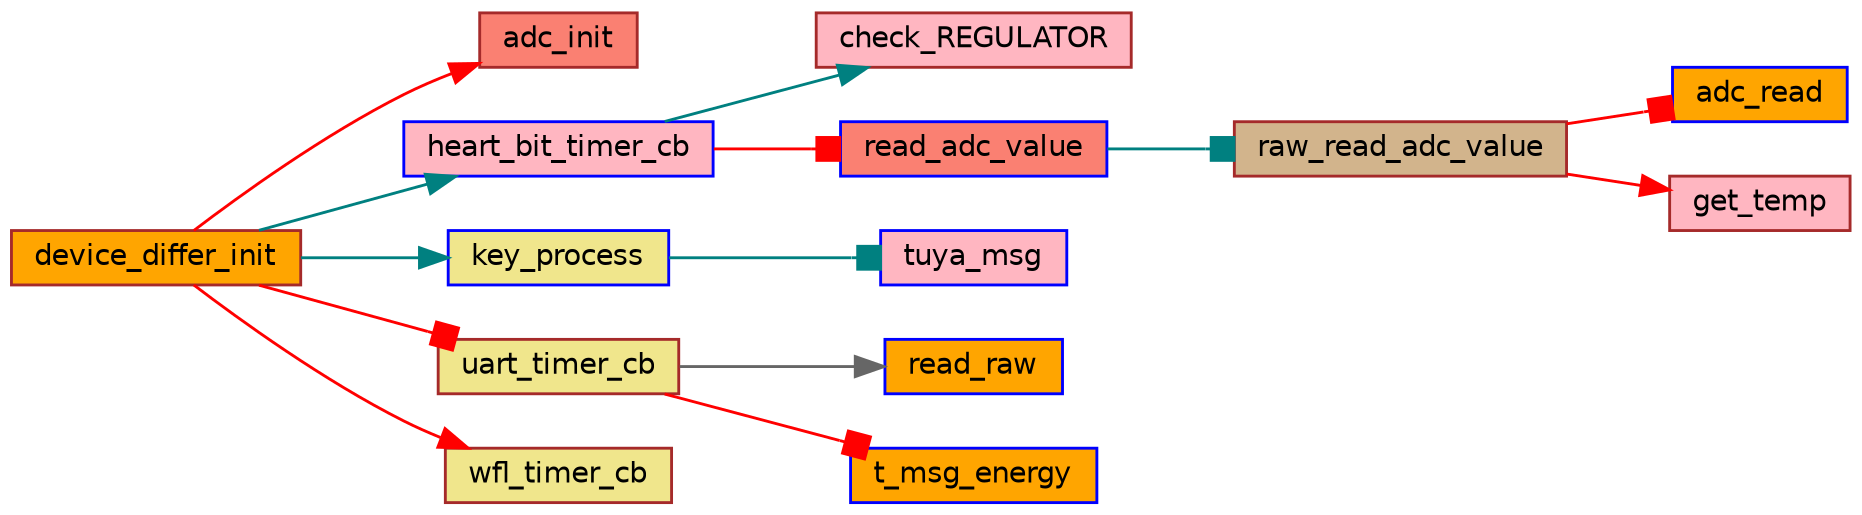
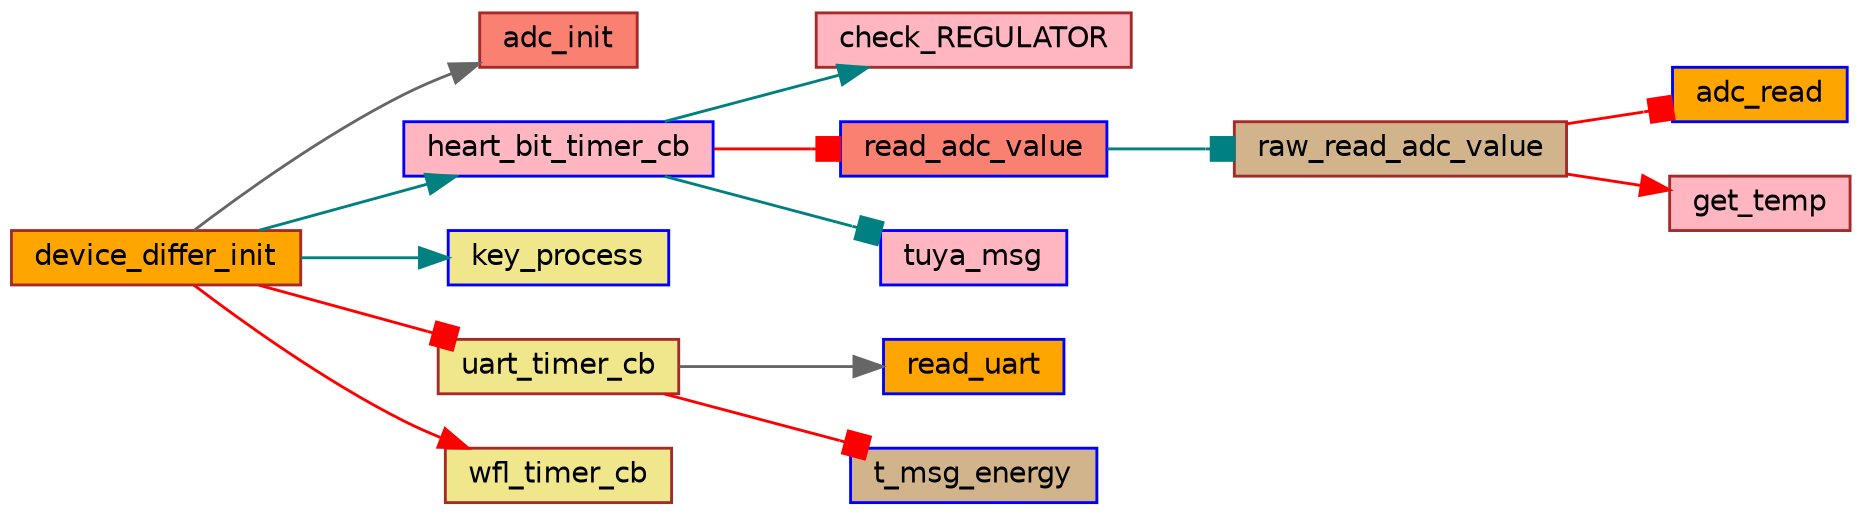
edge "device_differ_init" -> "adc_init": color red -> gray40
edge "key_process" -> "tuya_msg": now "heart_bit_timer_cb" -> "tuya_msg"
node "read_raw": label "read_raw" -> "read_uart"
node "t_msg_energy": fillcolor orange -> tan
